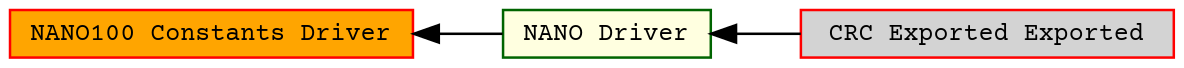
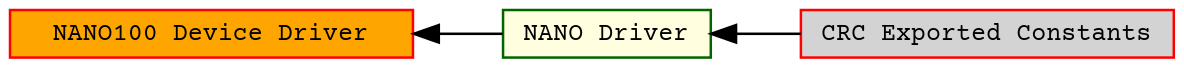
node "NANO100 Constants Driver": label "NANO100 Constants Driver" -> "NANO100 Device Driver"
node "CRC Exported Exported": label "CRC Exported Exported" -> "CRC Exported Constants"
